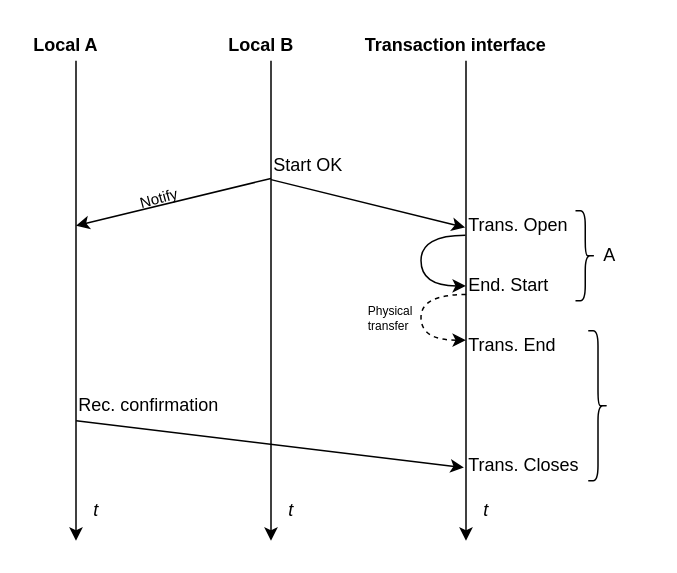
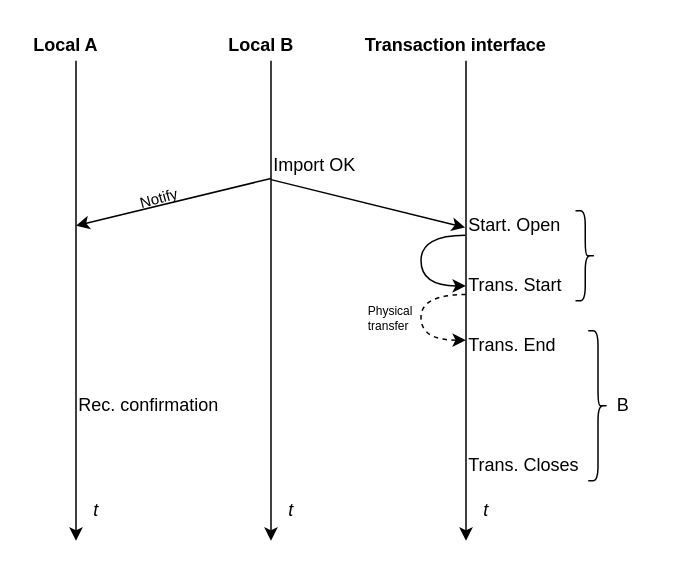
node "Start OK": label "Start OK" -> "Import OK"
node "Trans. Open": label "Trans. Open" -> "Start. Open"
node "A": removed
node "End. Start": label "End. Start" -> "Trans. Start"
node "B": added
edge "Rec. confirmation" -> "Trans. Closes": removed
